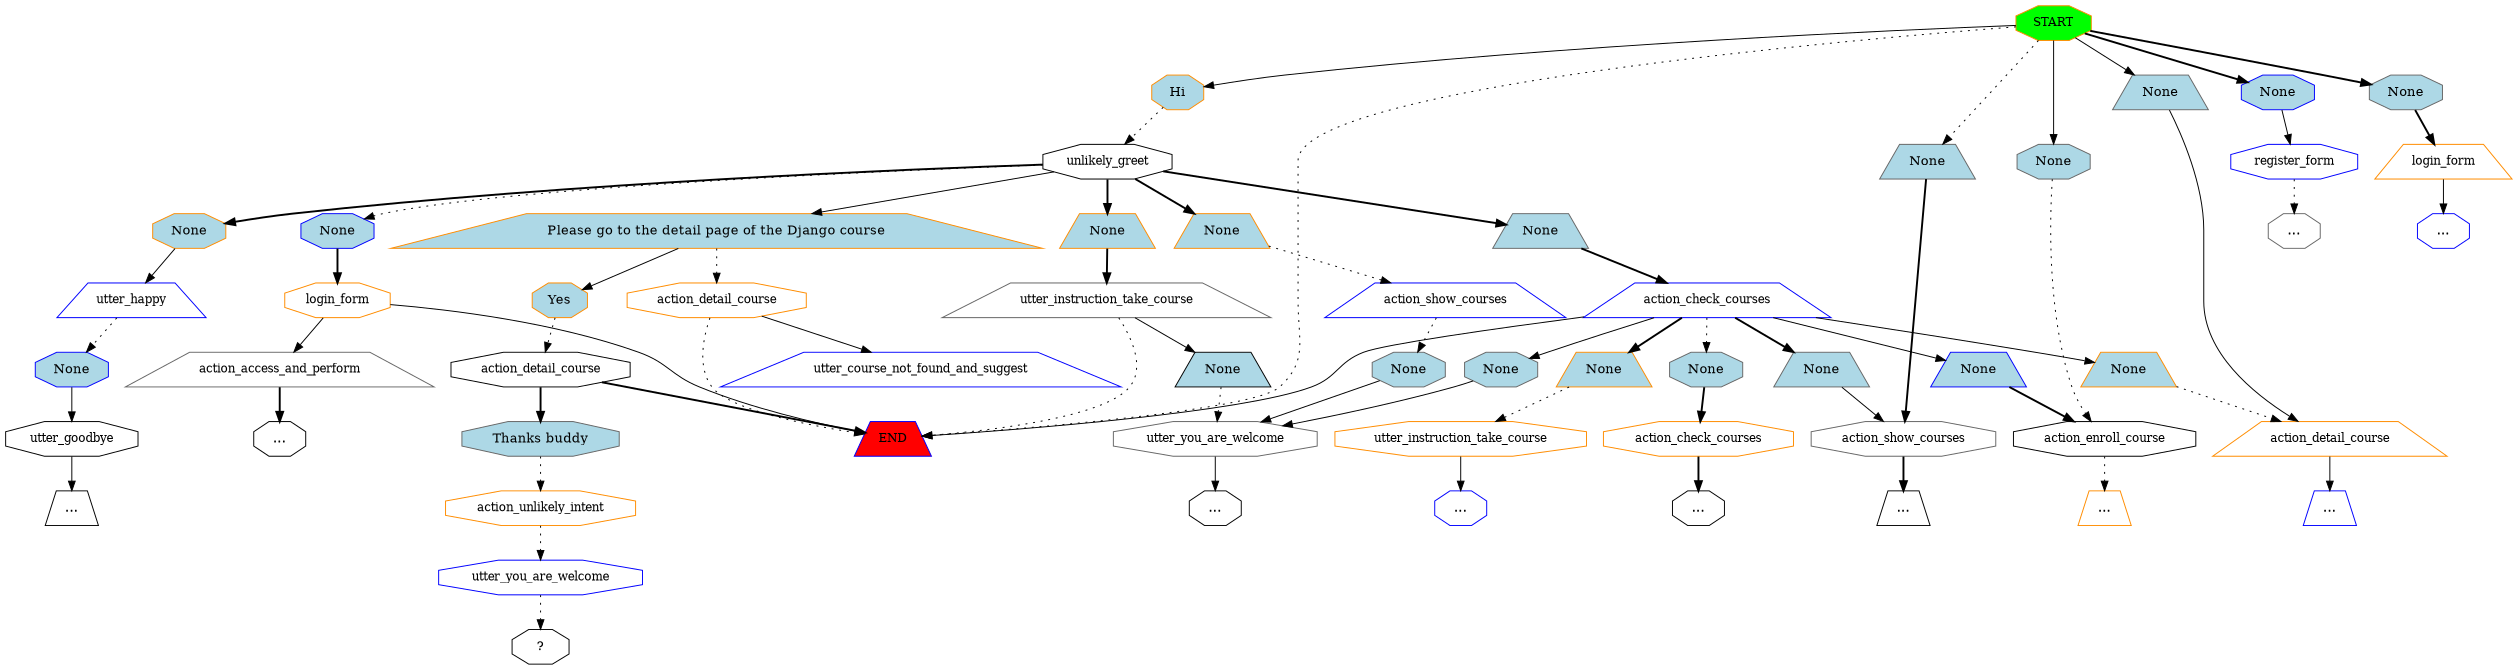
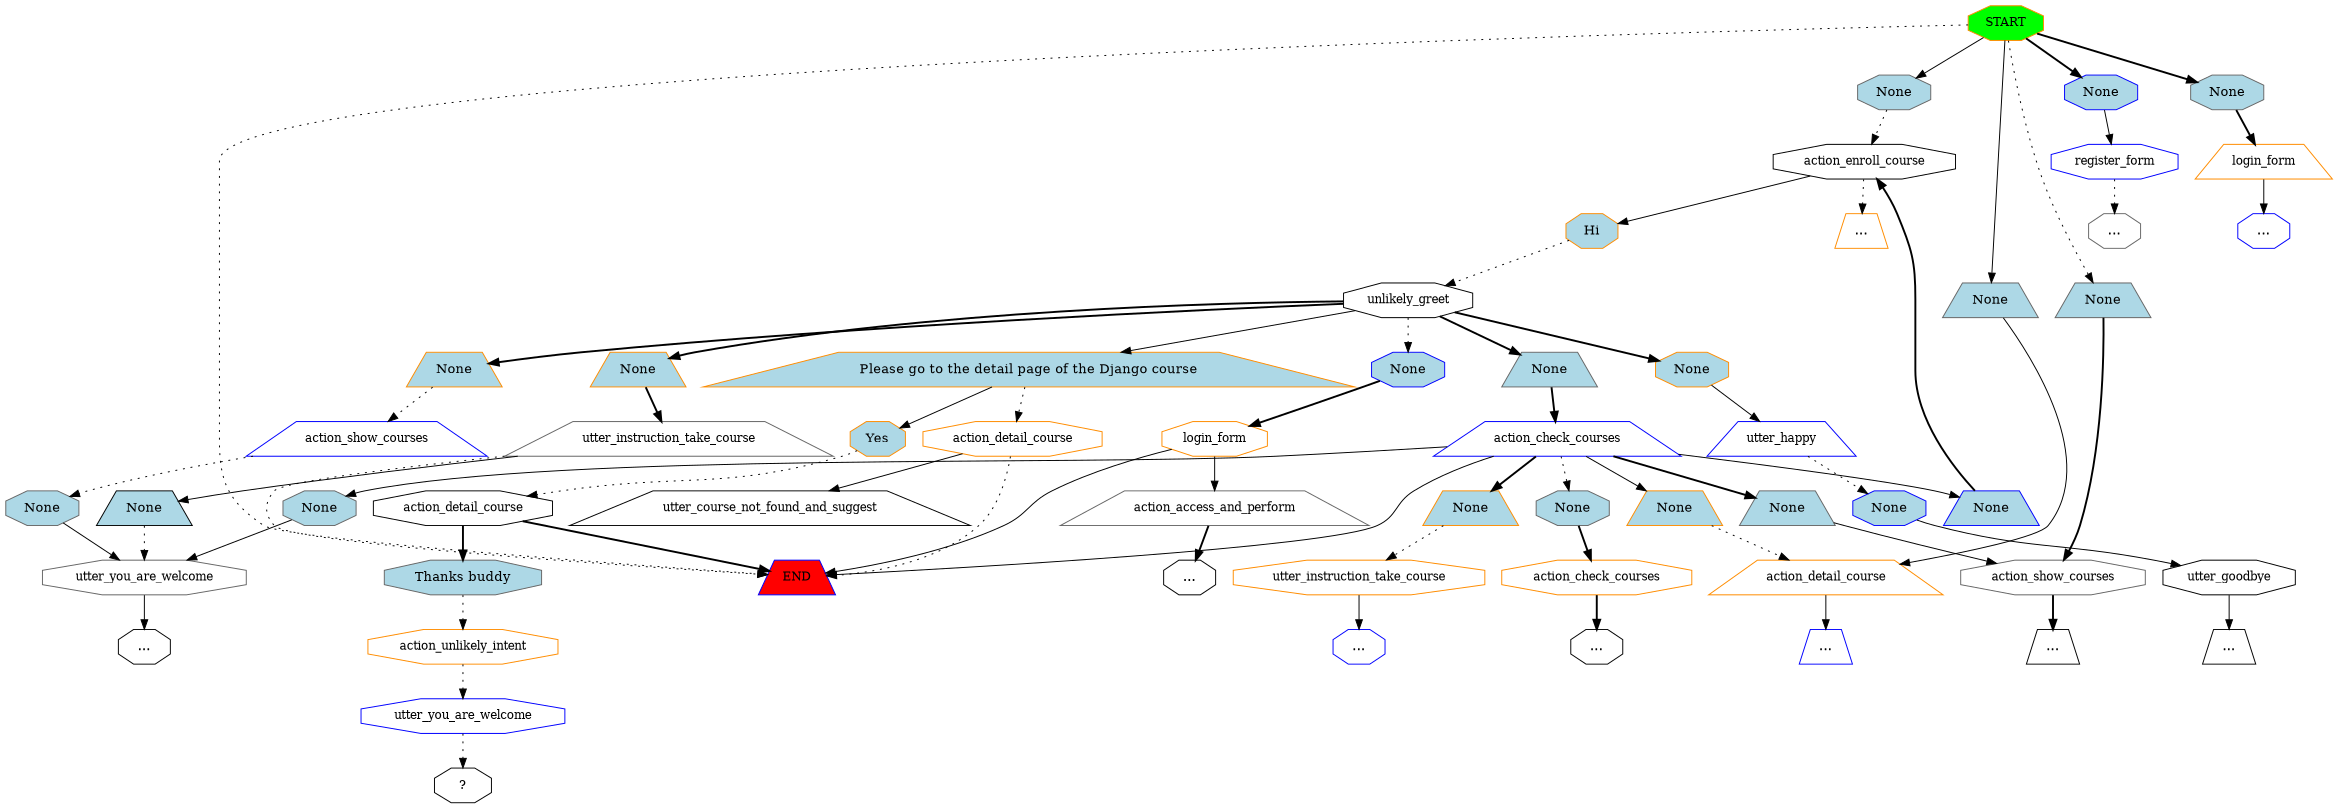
edge "START" -> "Hi": now "action_enroll_course" -> "Hi"
node "utter_course_not_found_and_suggest": color blue -> black
